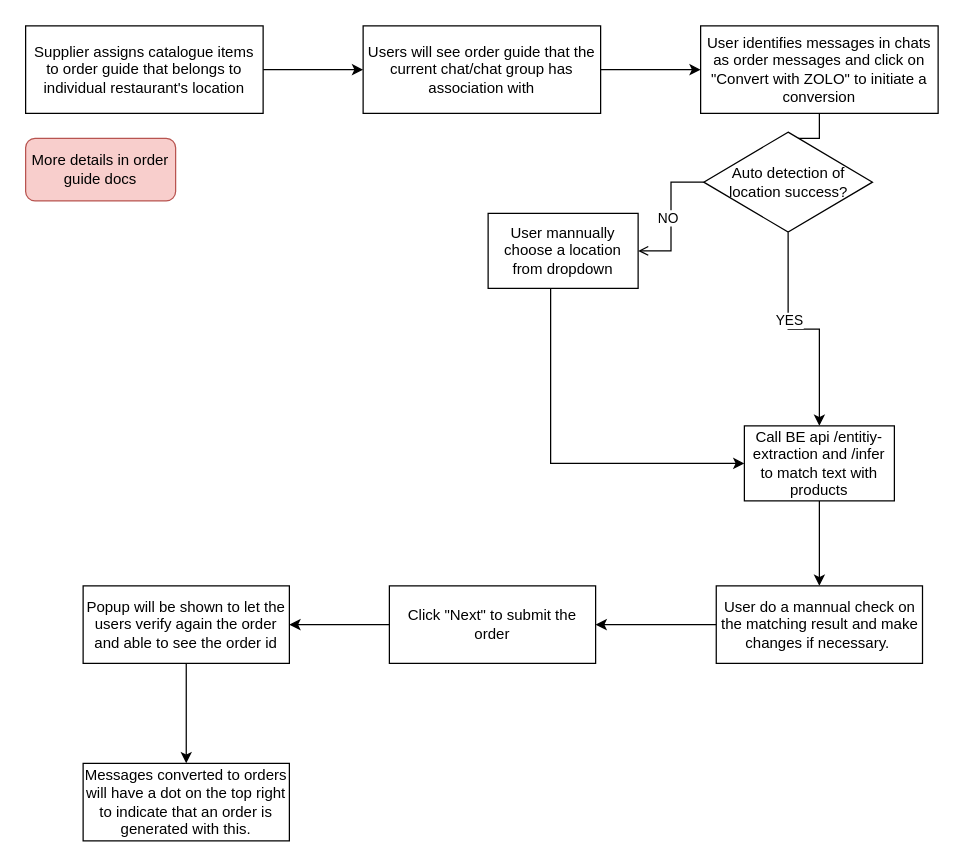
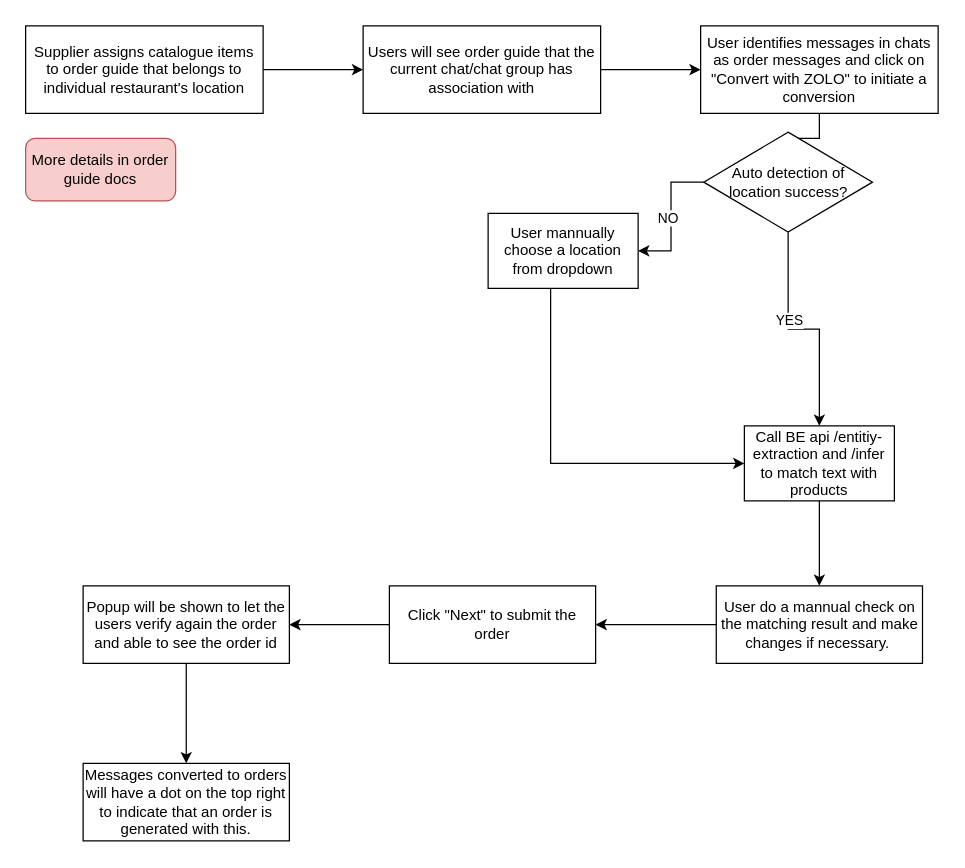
edge "Auto detection of location success?" -> "User mannually choose a location from dropdown": arrowhead open -> classic
